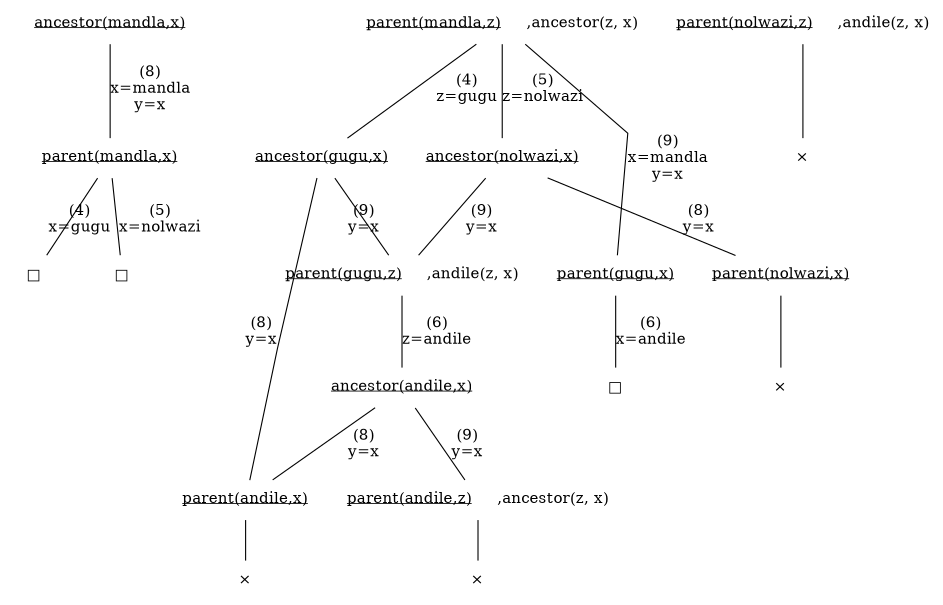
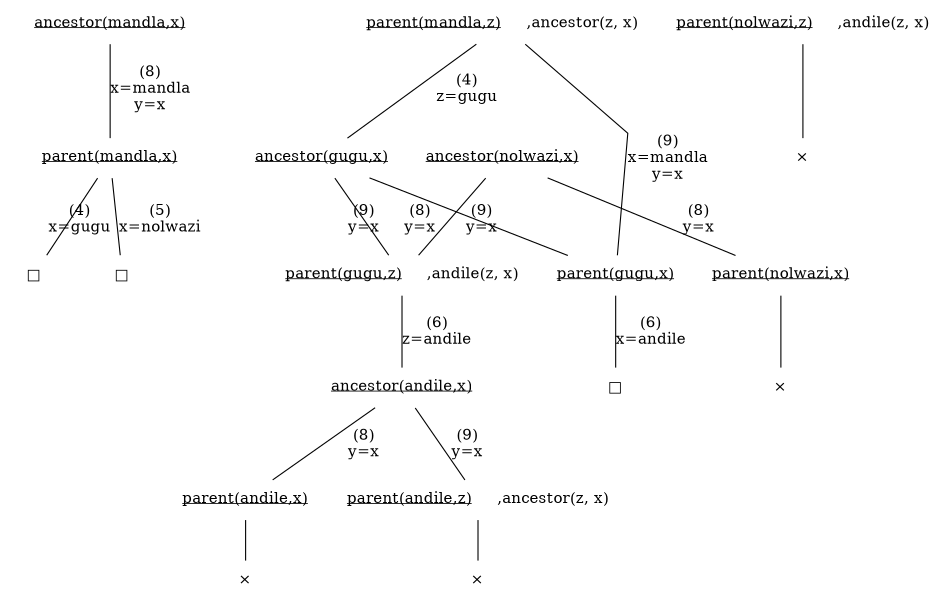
edge "parent(mandla,z)" -- "ancestor(nolwazi,x)": removed, label "(5) z=nolwazi"
edge "ancestor(gugu,x)" -- "parent(andile,x)": now "ancestor(gugu,x)" -- "parent(gugu,x)"
